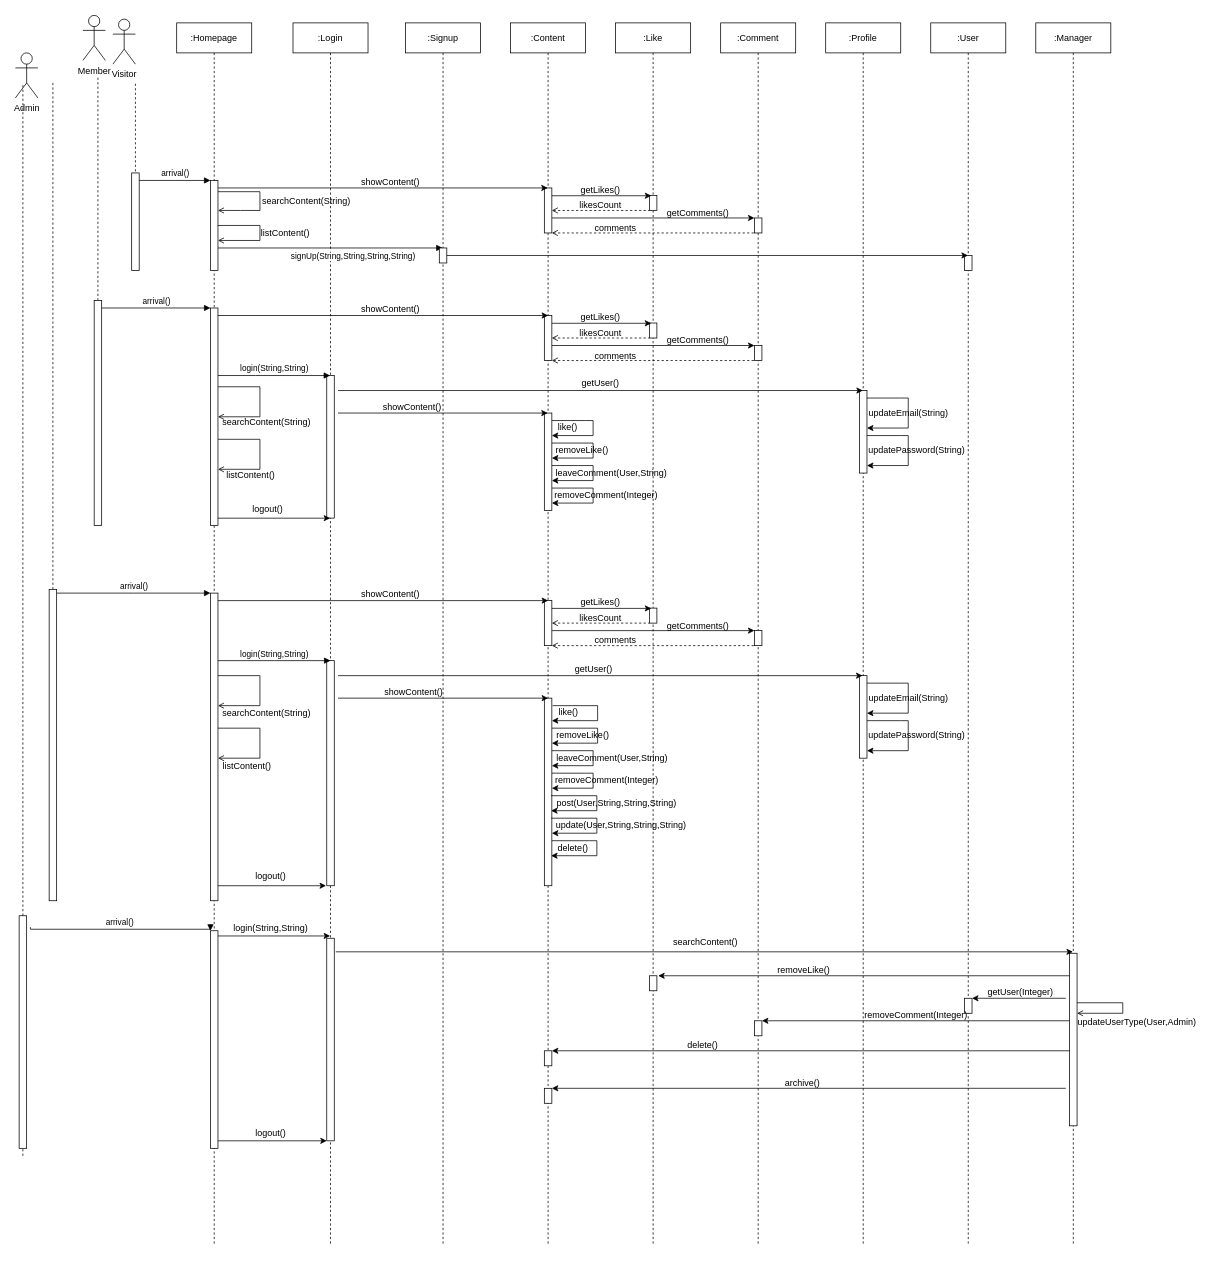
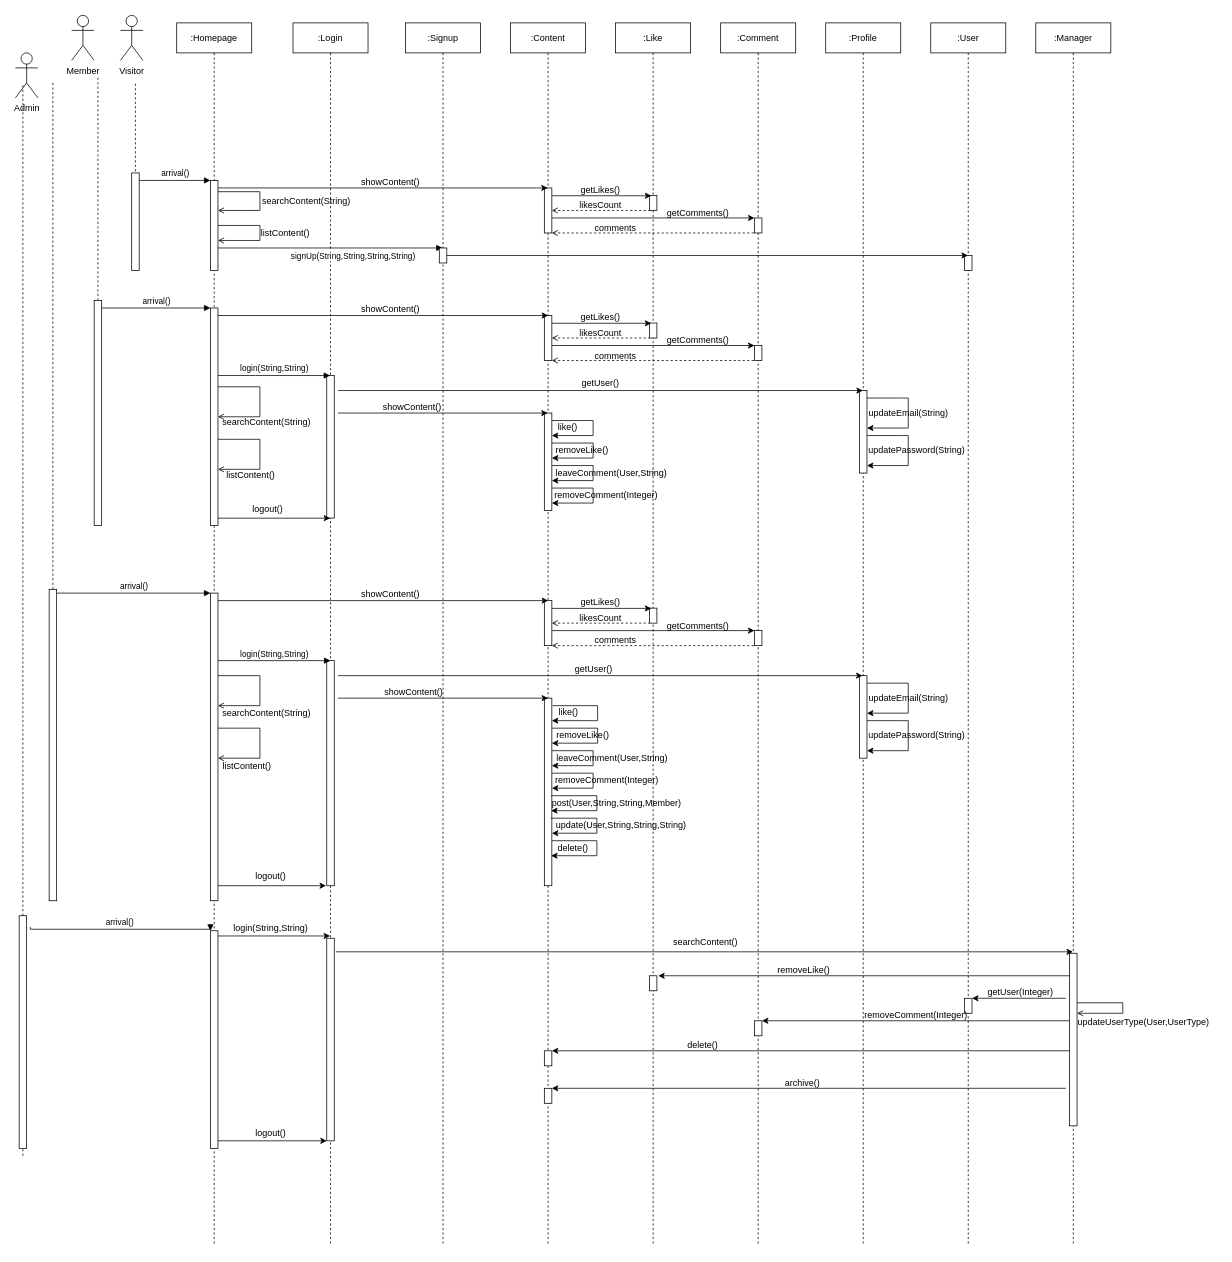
node "Member": moved (94, 38) -> (83, 38)
node "Visitor": moved (124, 42) -> (132, 38)
node "post(User,String,String,String)": label "post(User,String,String,String)" -> "post(User,String,String,Member)"
node "updateUserType(User,Admin)": label "updateUserType(User,Admin)" -> "updateUserType(User,UserType)"
